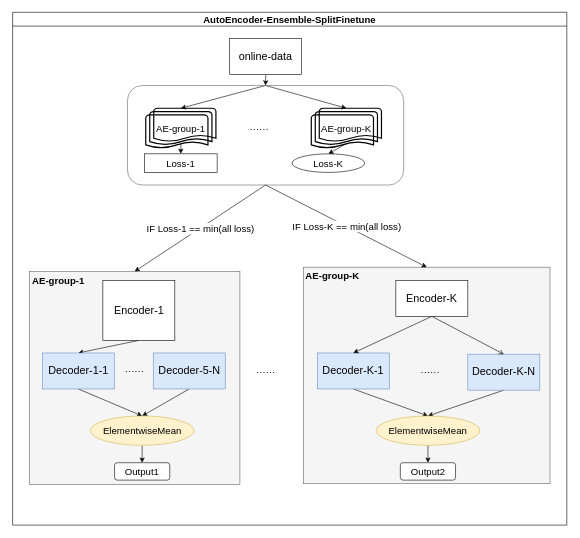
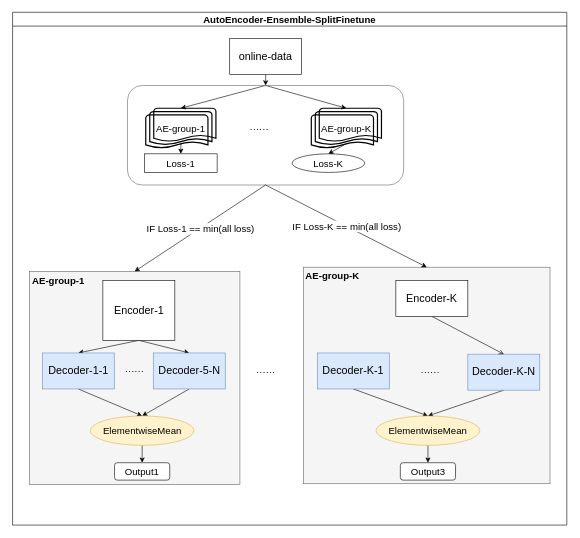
edge "Encoder-K" -> "Decoder-K-1": removed
edge "Encoder-1" -> "Decoder-5-N": added
node "Output2": label "Output2" -> "Output3"
